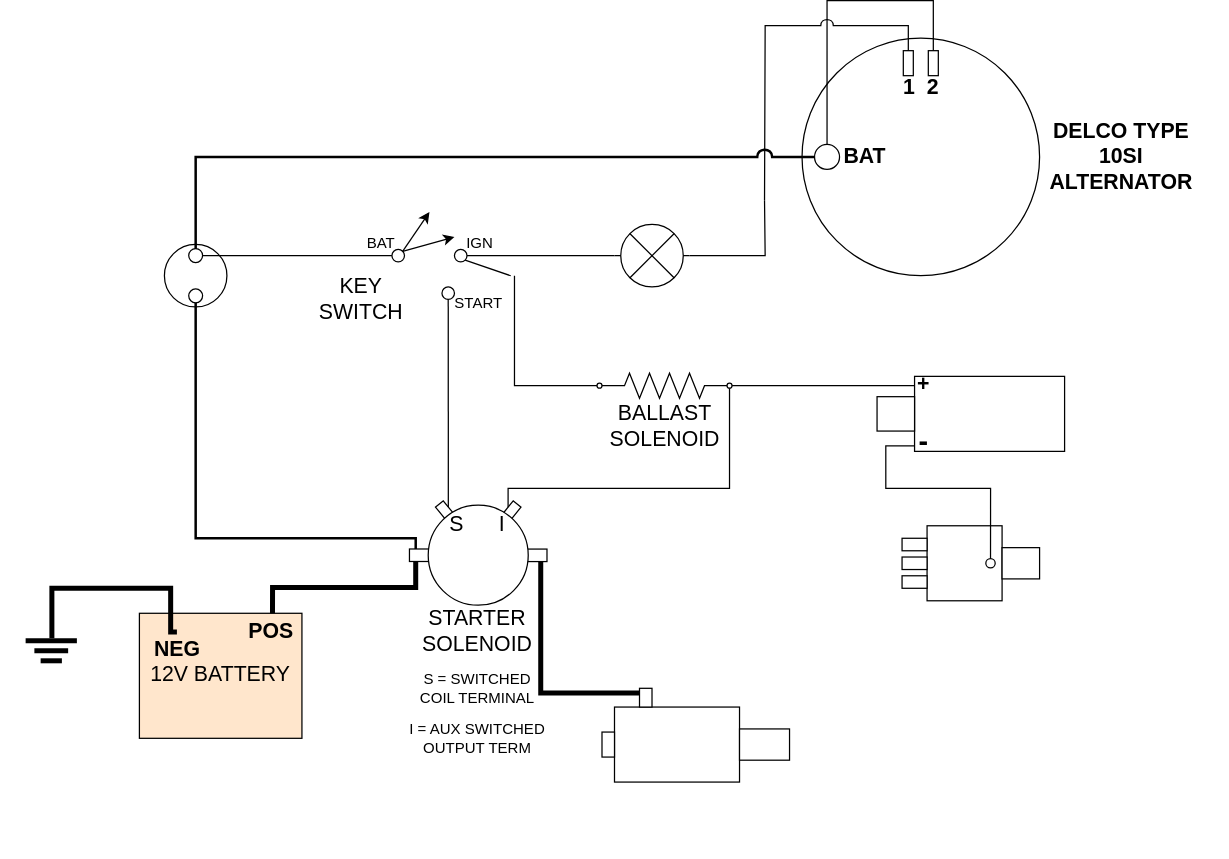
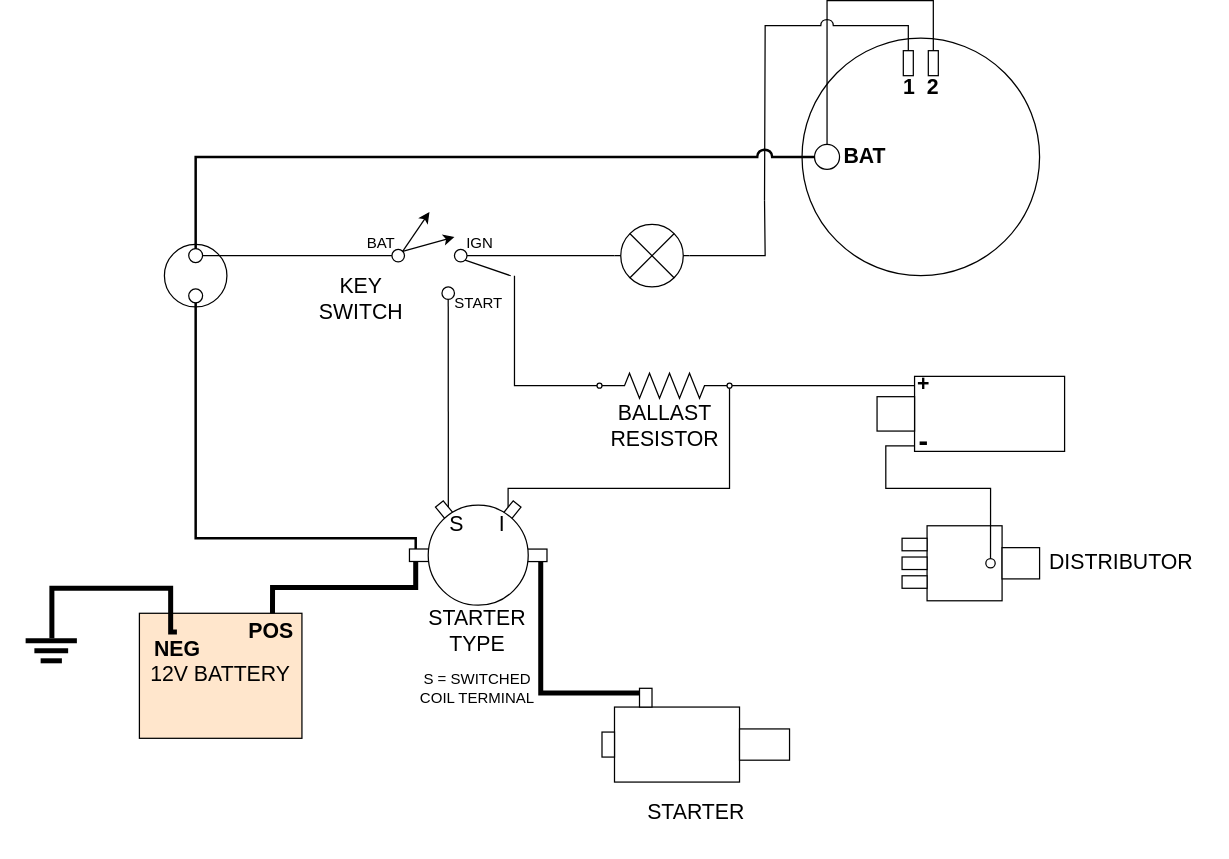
node "DELCO TYPE 10SI ALTERNATOR": removed
node "BALLAST SOLENOID": label "BALLAST SOLENOID" -> "BALLAST RESISTOR"
node "DISTRIBUTOR": added
node "STARTER SOLENOID": label "STARTER SOLENOID" -> "STARTER TYPE"
node "I = AUX SWITCHED OUTPUT TERM": removed
node "STARTER": added
